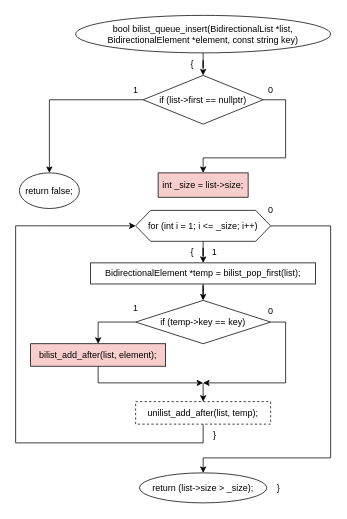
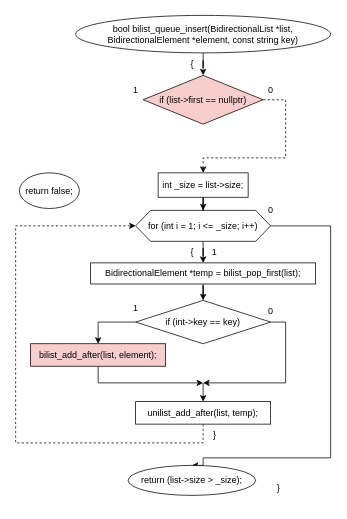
edge "if (list->first == nullptr)" -> "return false;": removed
node "if (list->first == nullptr)": fillcolor #ffffff -> #f8cecc
edge "if (list->first == nullptr)" -> "int _size = list->size;": style solid -> dashed
node "int _size = list->size;": fillcolor #f8cecc -> #ffffff
edge "int _size = list->size;" -> "for (int i = 1; i <= _size; i++)": added
node "if (temp->key == key)": label "if (temp->key == key)" -> "if (int->key == key)"
edge "unilist_add_after(list, temp);" -> "for (int i = 1; i <= _size; i++)": style solid -> dashed
node "unilist_add_after(list, temp);": style dashed -> solid
node "return (list->size > _size);": moved (203, 488) -> (192, 480)
